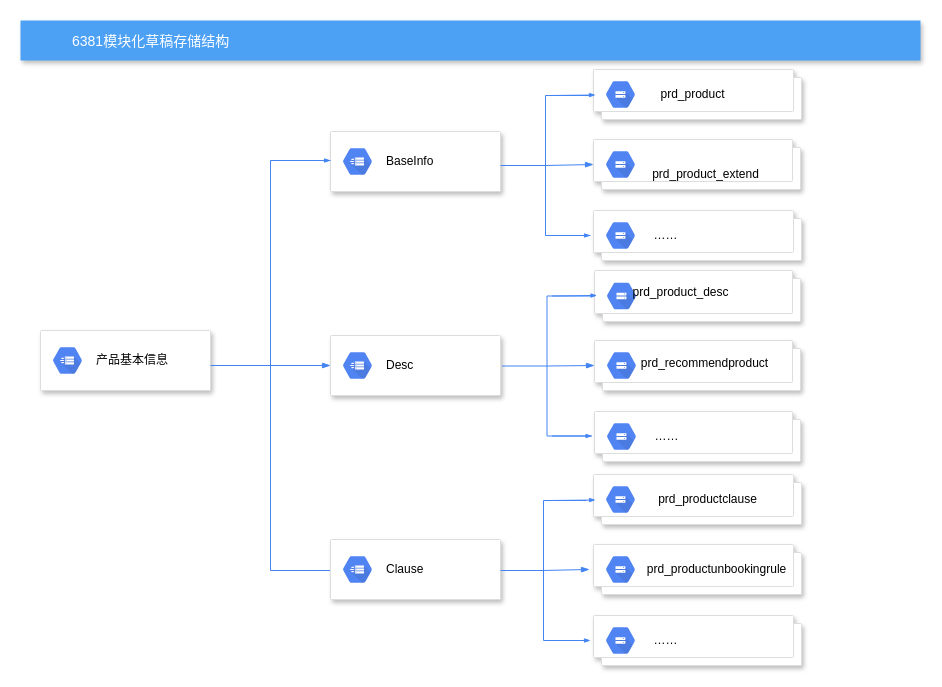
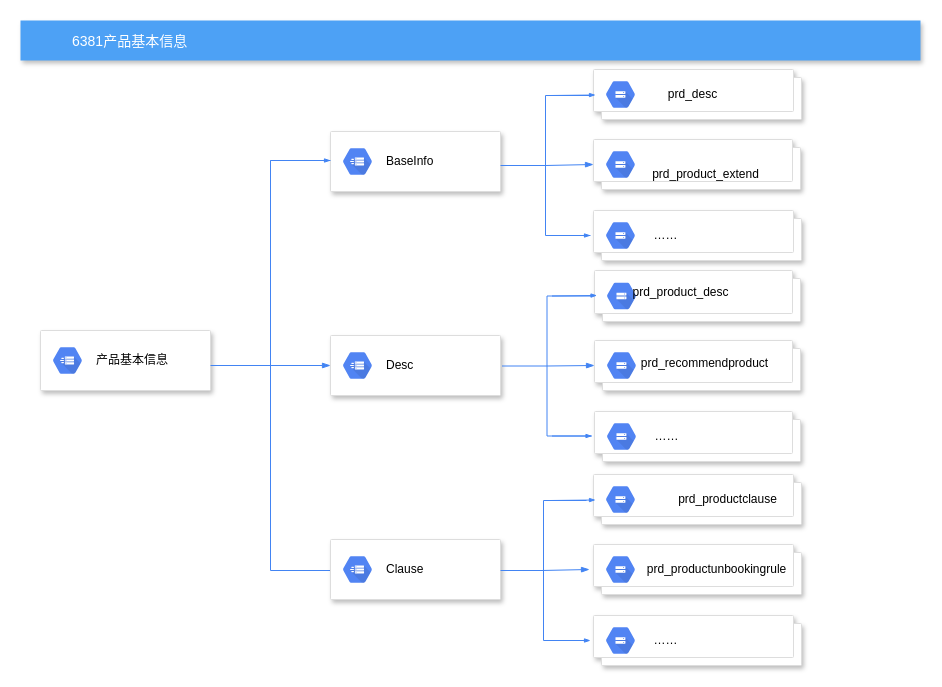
node "6381模块化草稿存储结构": label "6381模块化草稿存储结构" -> "6381产品基本信息"
node "prd_product": label "prd_product" -> "prd_desc"
node "prd_productclause": moved (708, 500) -> (728, 500)
